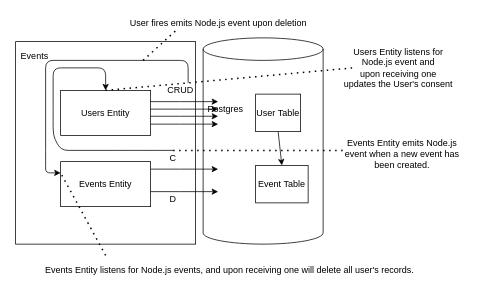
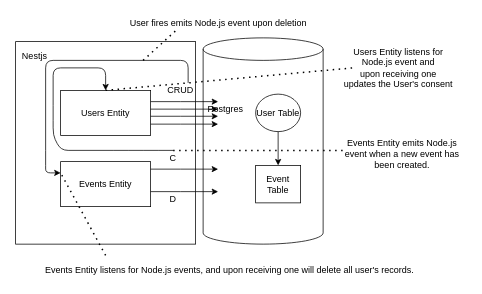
node "Events": label "Events" -> "Nestjs"
node "User Table": shape rectangle -> ellipse
node "Event Table": size 53x38 -> 45x38
